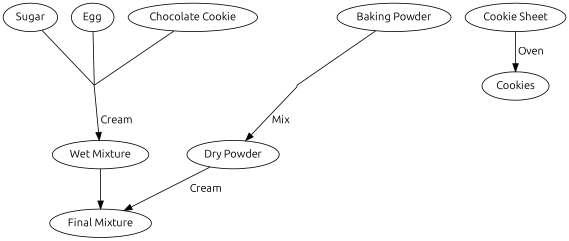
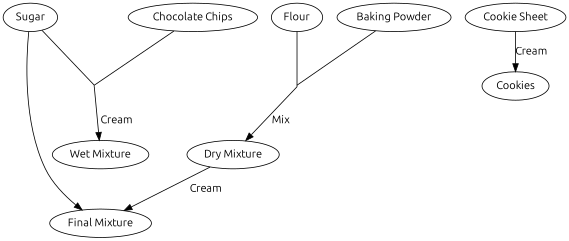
node "Egg": removed
node "Chocolate Cookie": label "Chocolate Cookie" -> "Chocolate Chips"
node "Flour": added
edge "Cookie Sheet" -> "Cookies": label " Oven" -> " Cream"
node "Dry Powder": label "Dry Powder" -> "Dry Mixture"
edge "Wet Mixture" -> "Final Mixture": now "Sugar" -> "Final Mixture"
